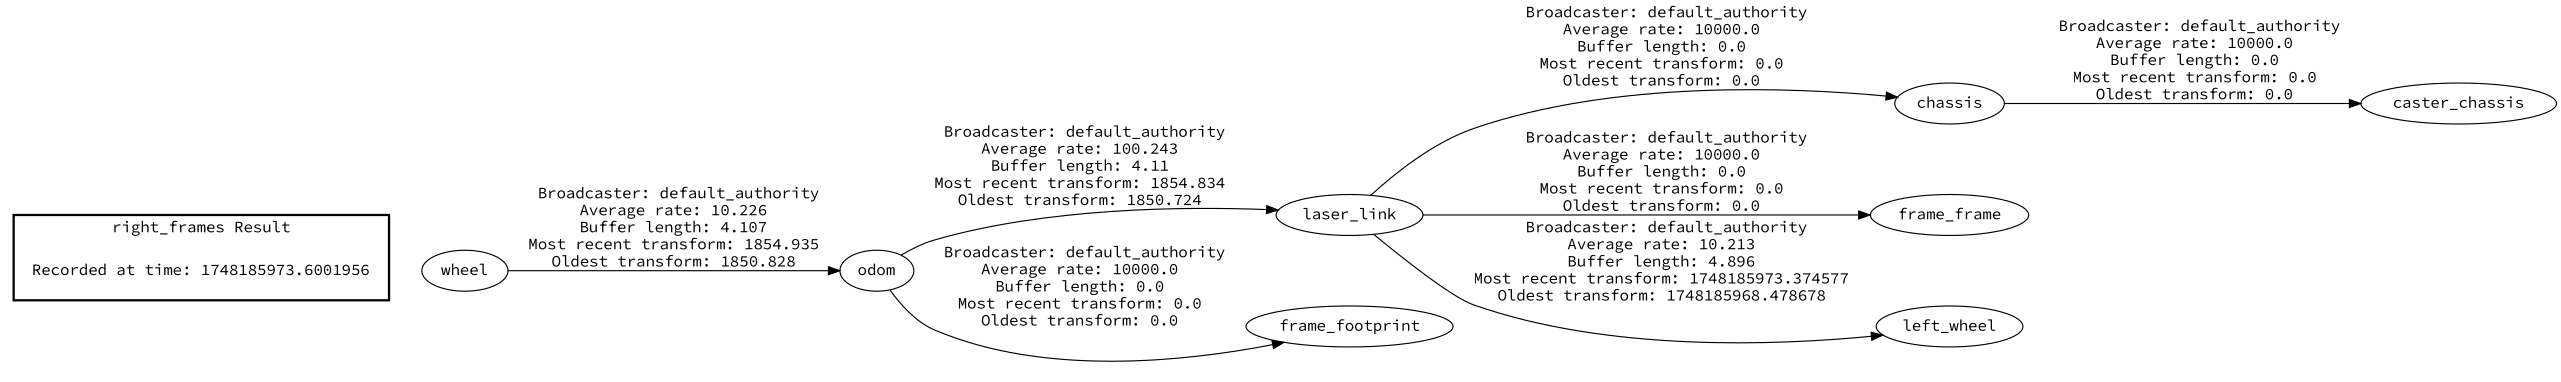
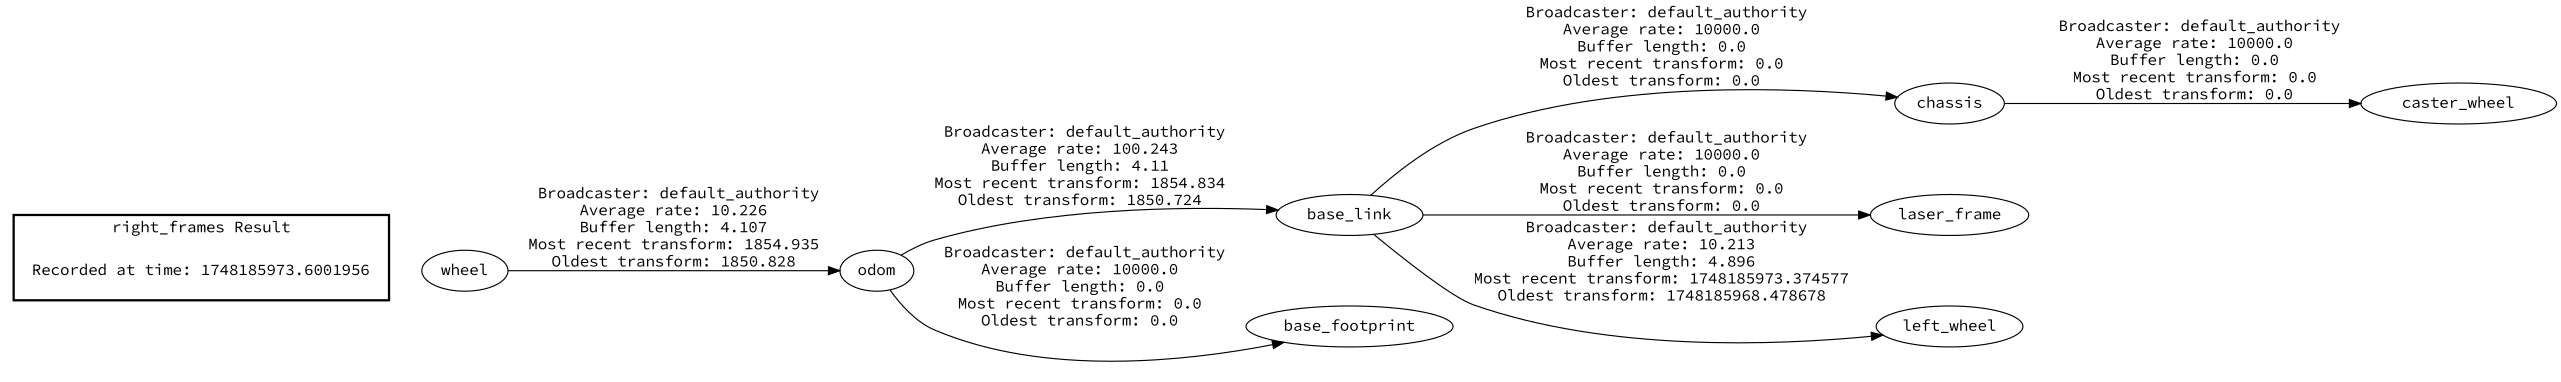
node "caster_chassis": label "caster_chassis" -> "caster_wheel"
node "laser_link": label "laser_link" -> "base_link"
node "frame_frame": label "frame_frame" -> "laser_frame"
node "frame_footprint": label "frame_footprint" -> "base_footprint"
